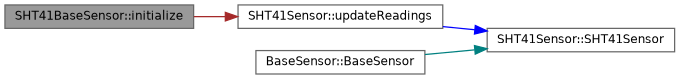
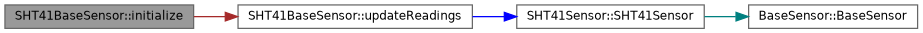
node "SHT41Sensor::updateReadings": label "SHT41Sensor::updateReadings" -> "SHT41BaseSensor::updateReadings"
edge "BaseSensor::BaseSensor" -> "SHT41Sensor::SHT41Sensor": reversed
